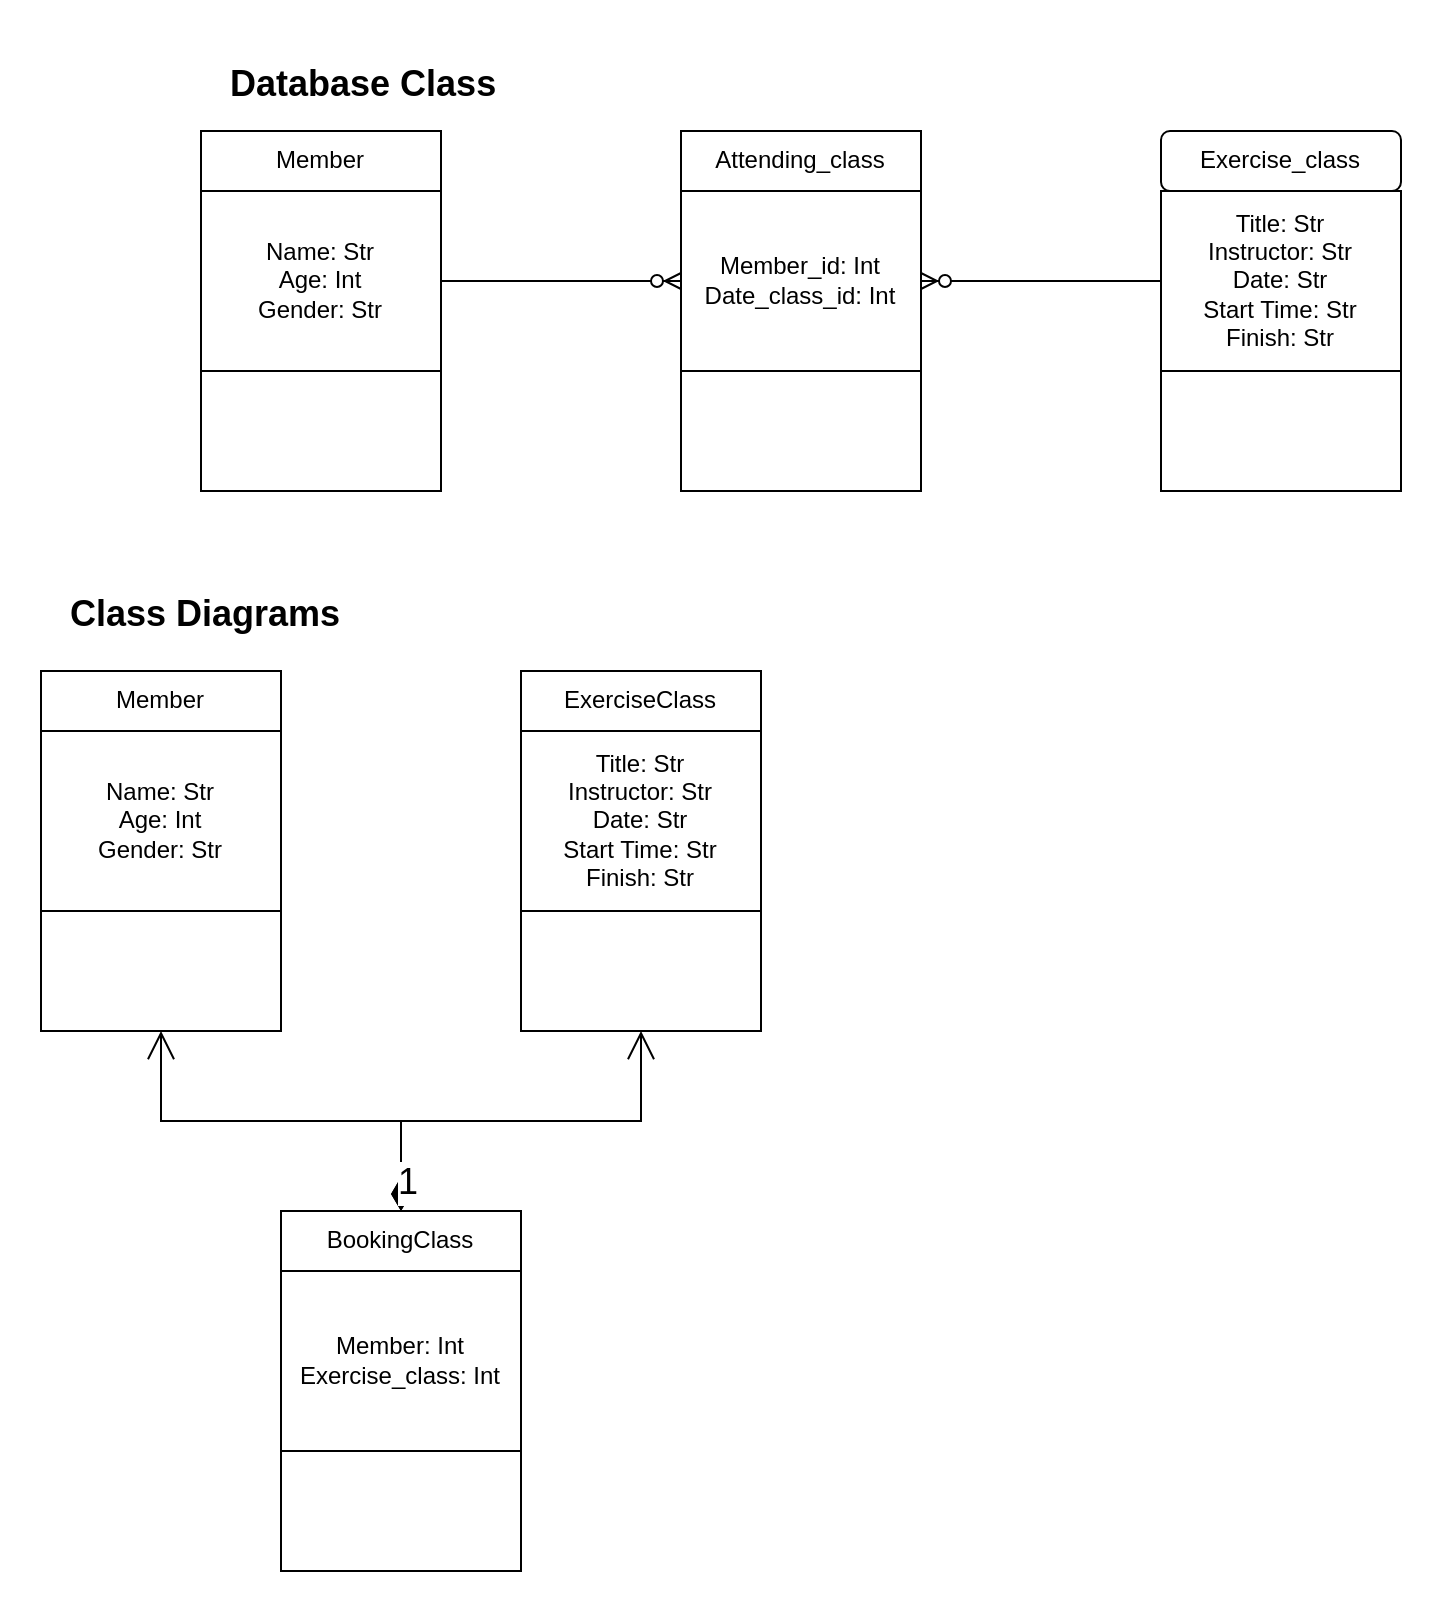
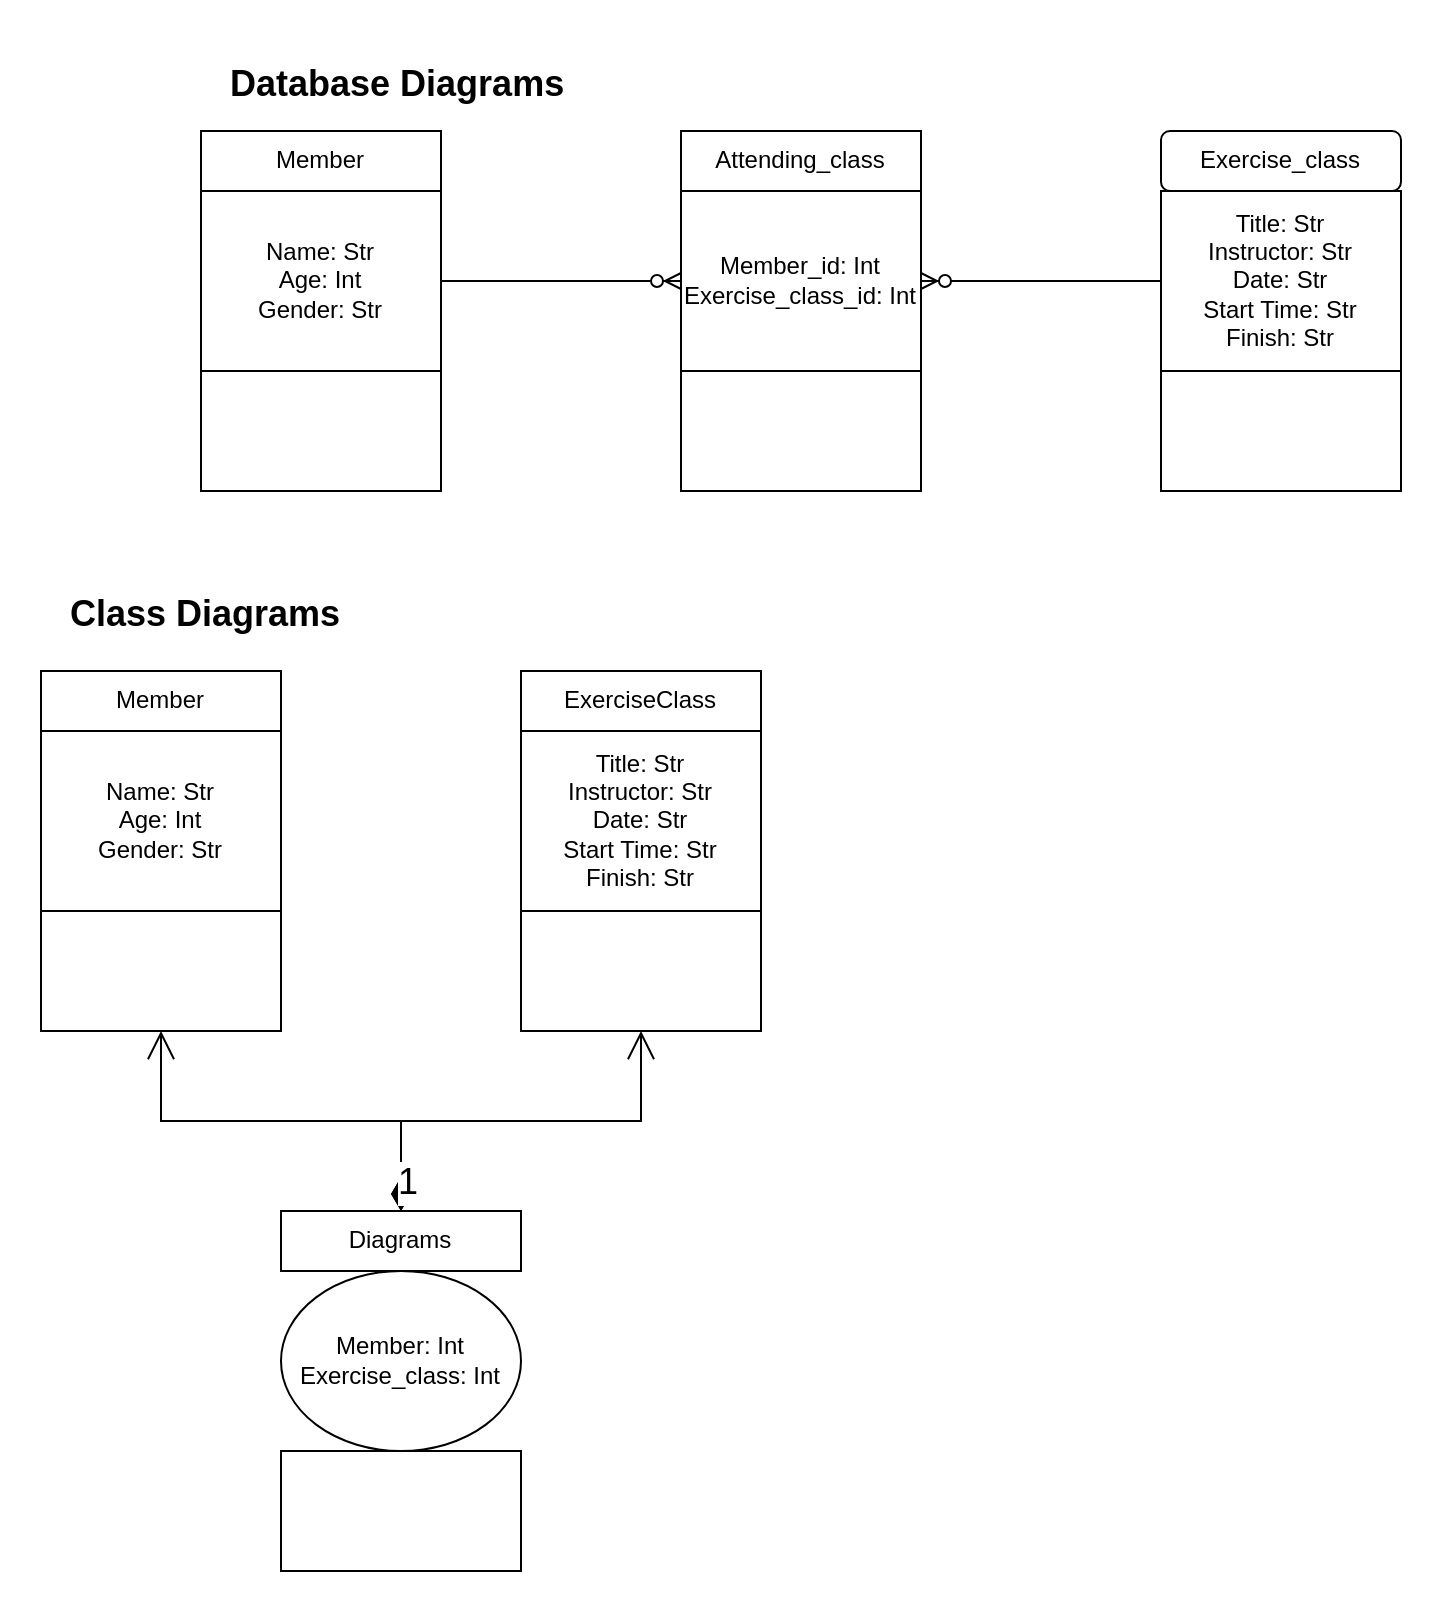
node "Database Class": label "Database Class" -> "Database Diagrams"
node "Member_id: Int Date_class_id: Int": label "Member_id: Int Date_class_id: Int" -> "Member_id: Int Exercise_class_id: Int"
node "BookingClass": label "BookingClass" -> "Diagrams"
node "Member: Int Exercise_class: Int": shape rectangle -> ellipse
